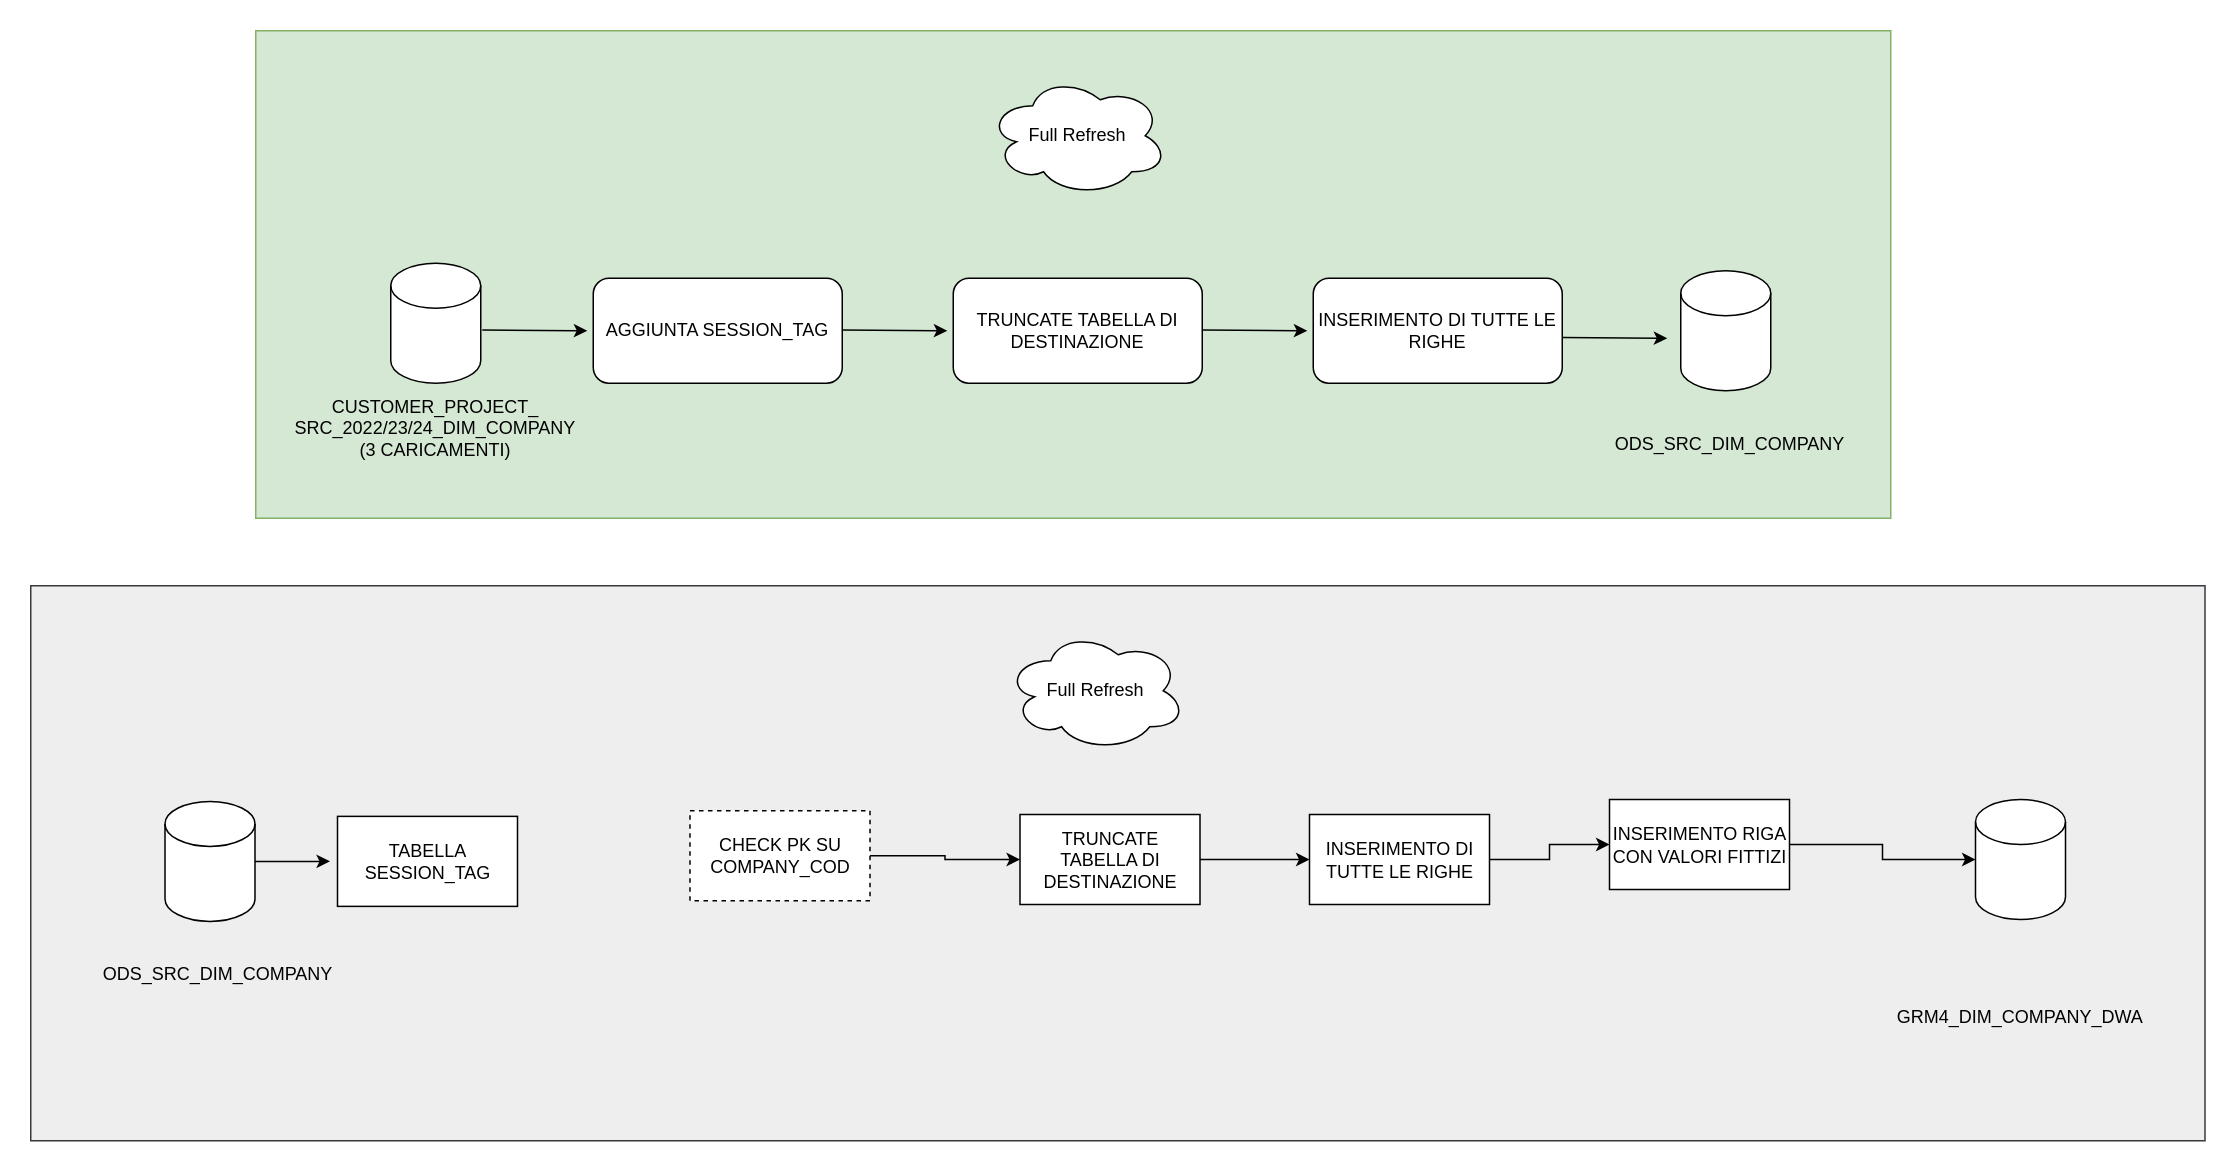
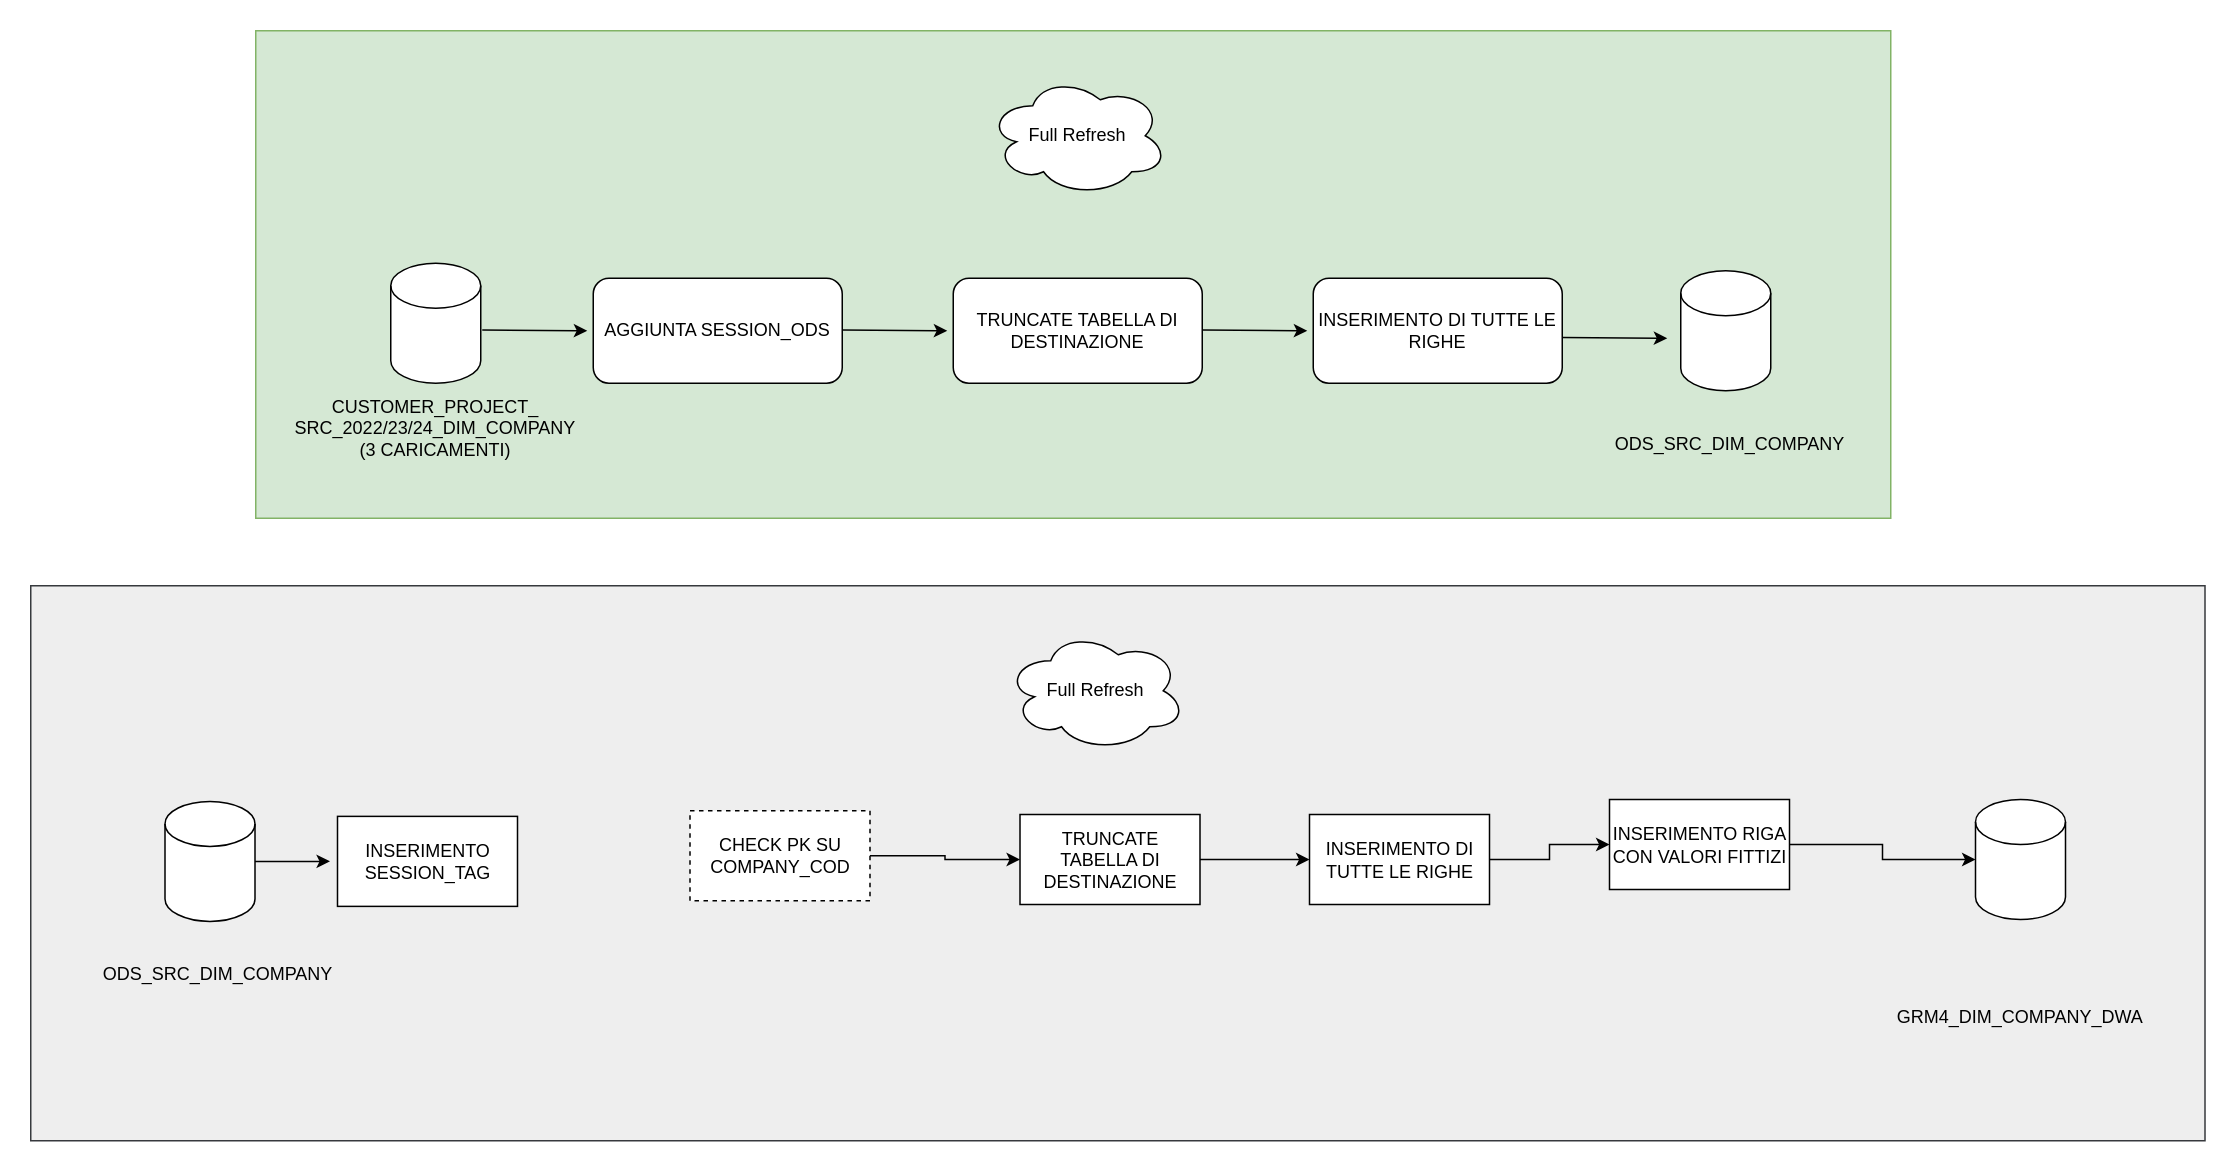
node "AGGIUNTA SESSION_TAG": label "AGGIUNTA SESSION_TAG" -> "AGGIUNTA SESSION_ODS"
node "TABELLA SESSION_TAG": label "TABELLA SESSION_TAG" -> "INSERIMENTO SESSION_TAG"
